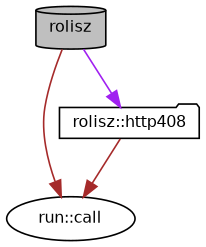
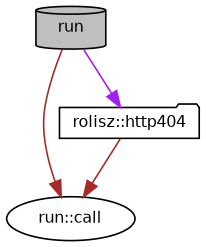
node "rolisz": label "rolisz" -> "run"
node "rolisz::http408": label "rolisz::http408" -> "rolisz::http404"
